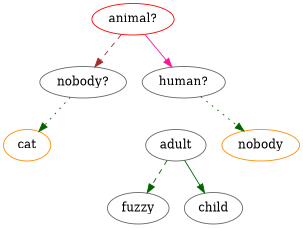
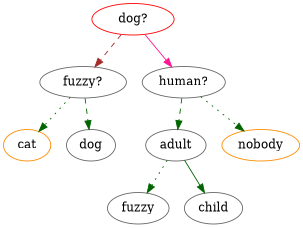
node "animal?": label "animal?" -> "dog?"
node "nobody?": label "nobody?" -> "fuzzy?"
edge "human?" -> "adult": added
node "dog": added
edge "adult" -> "fuzzy": style dashed -> dotted
